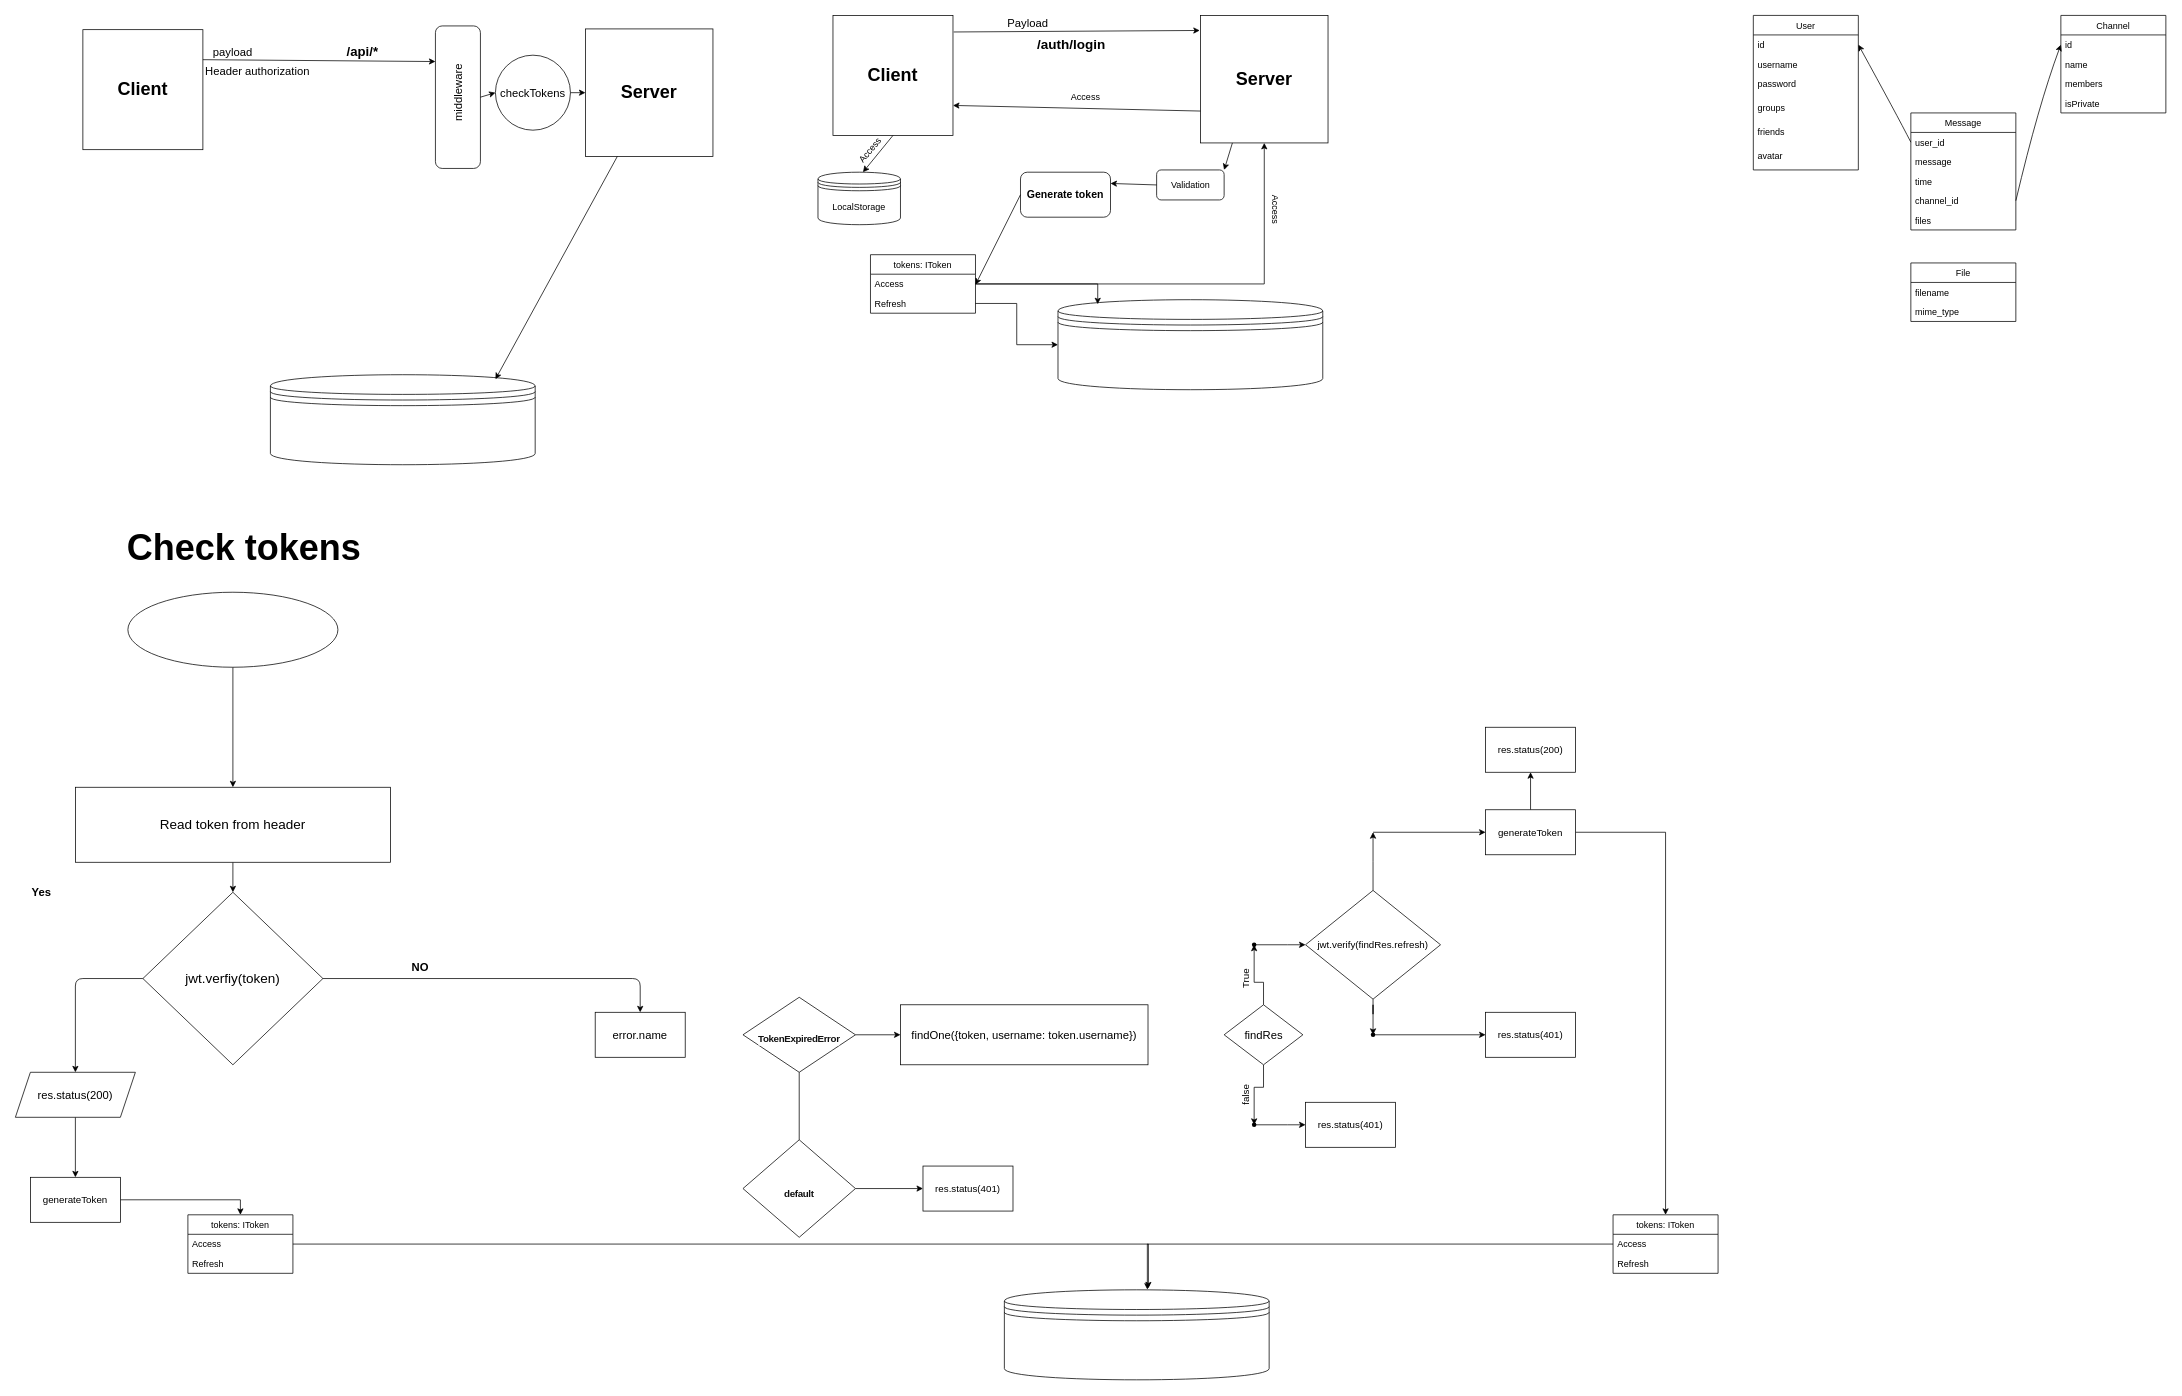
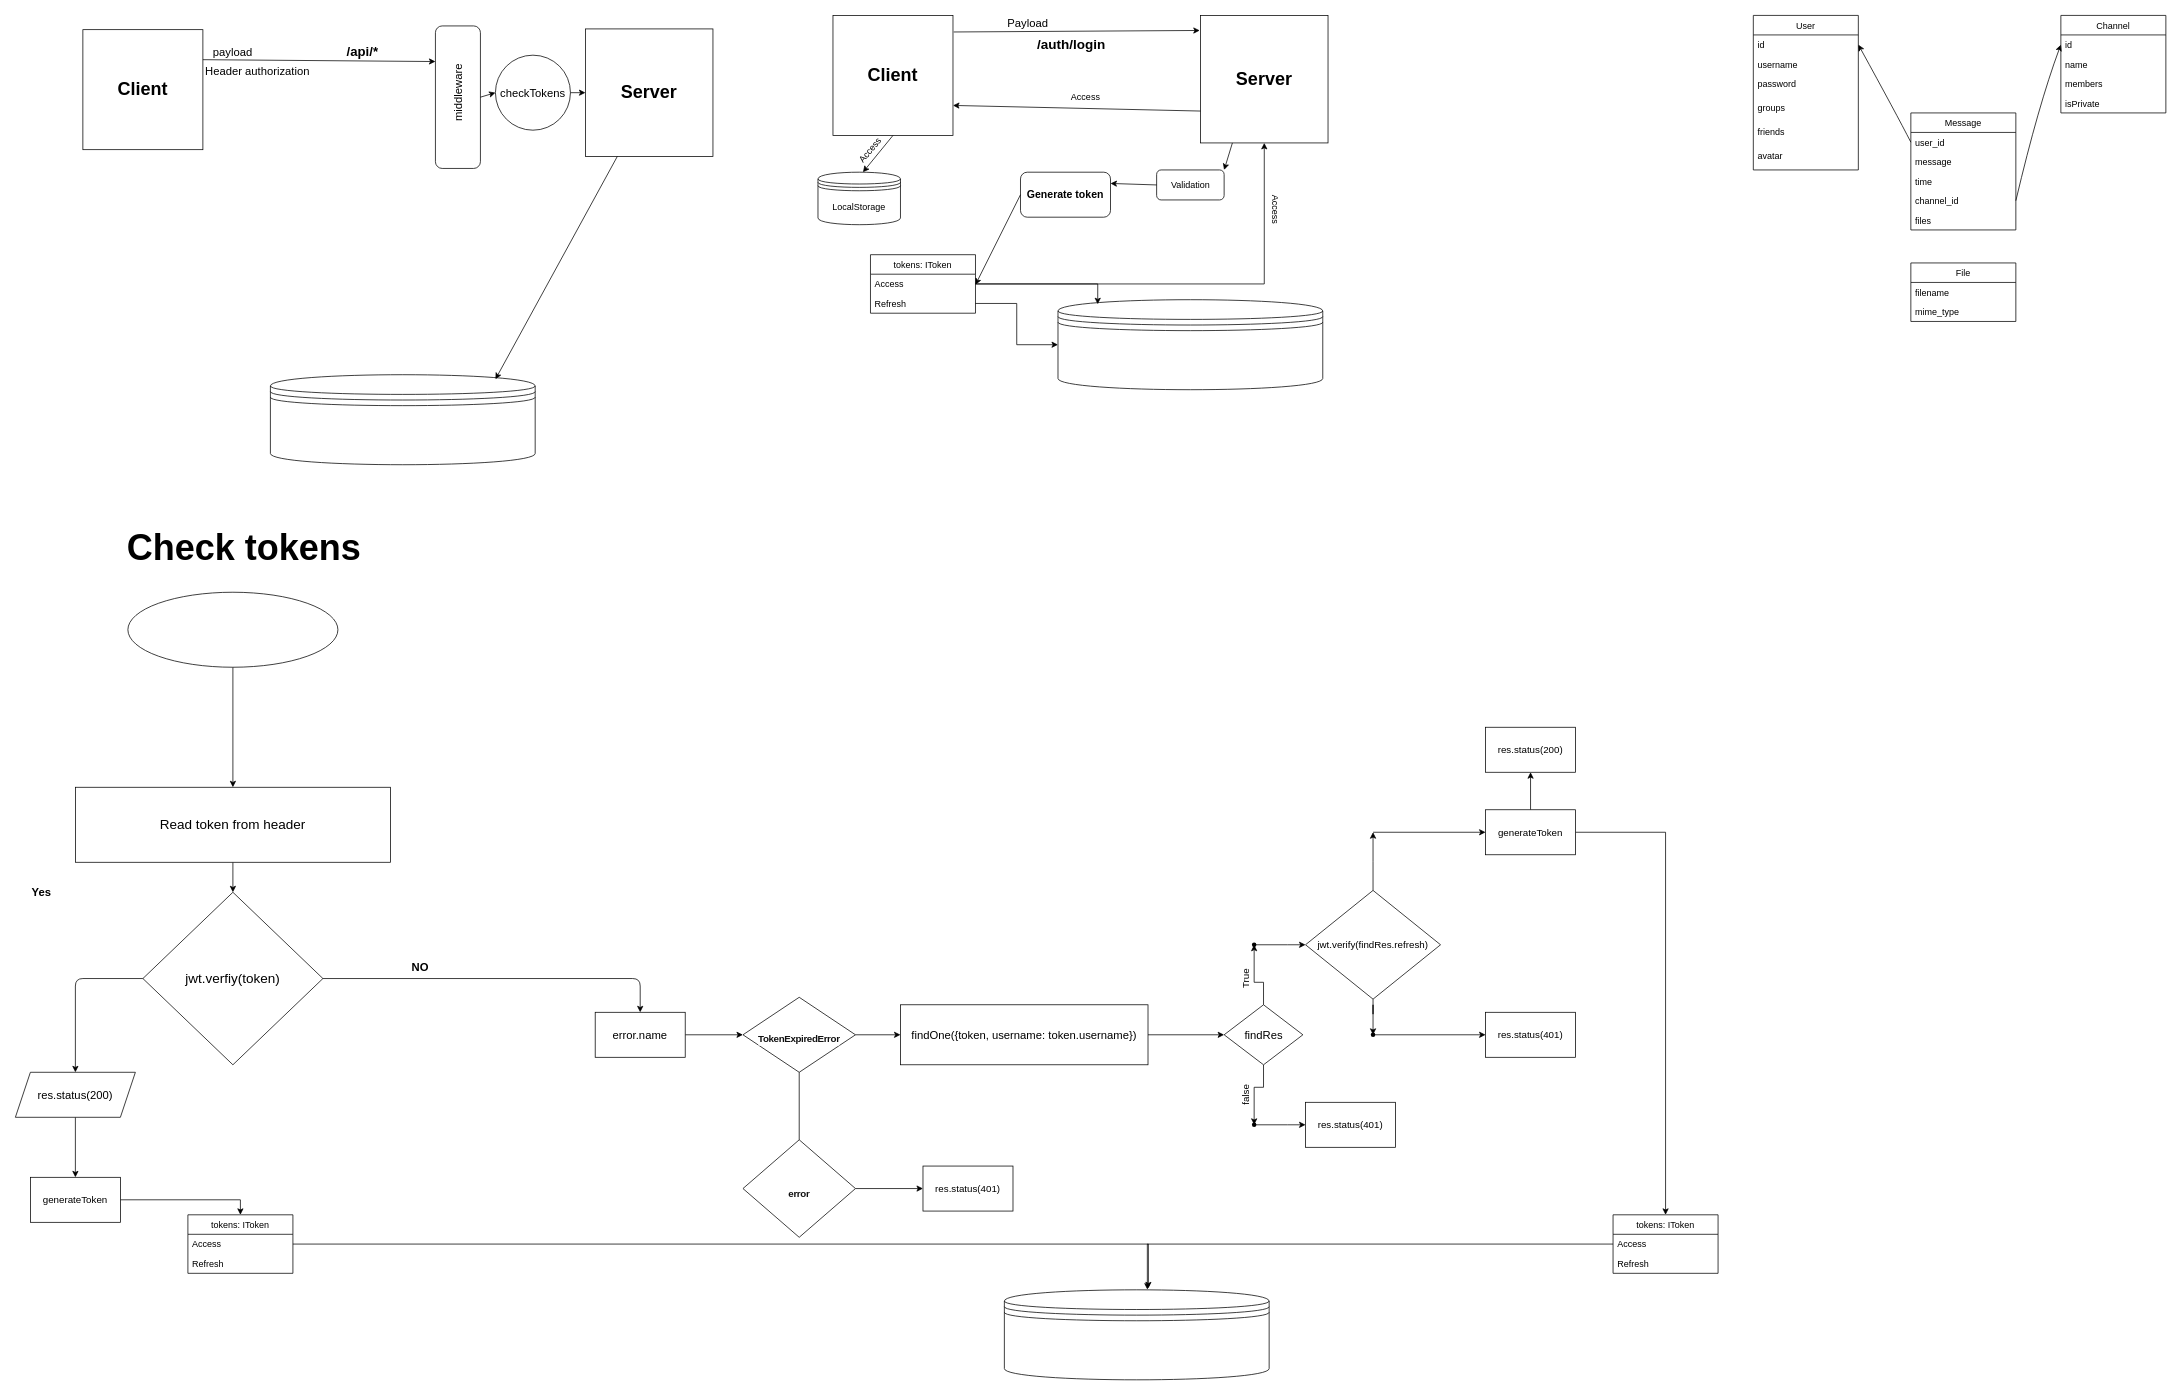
edge "error.name" -> "TokenExpiredError": added
edge "findOne({token, username: token.username})" -> "findRes": added
node "default": label "default" -> "error"
